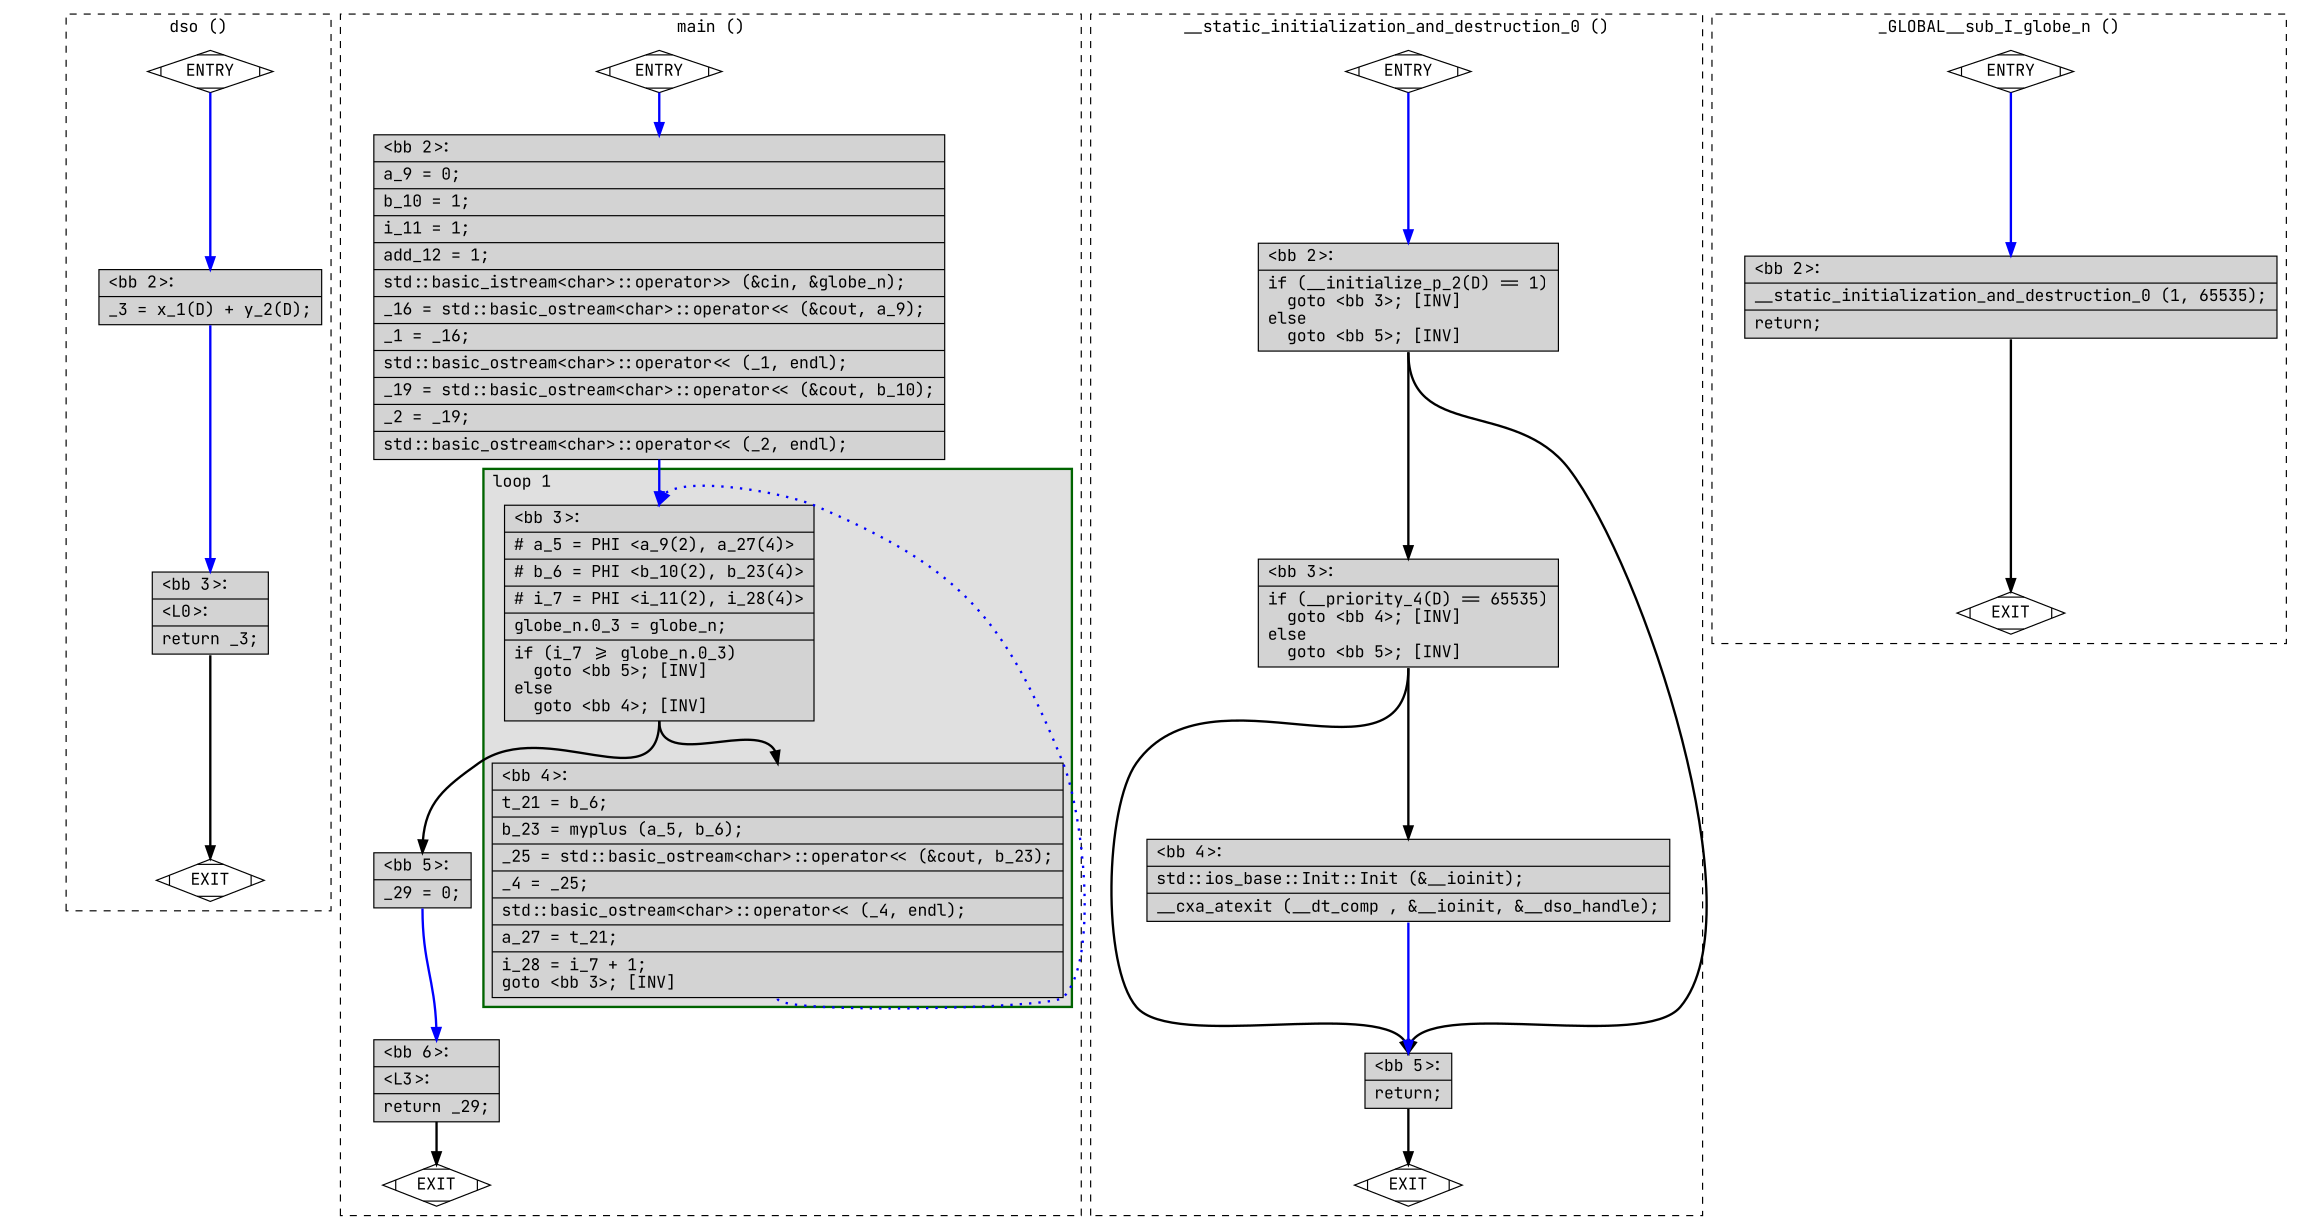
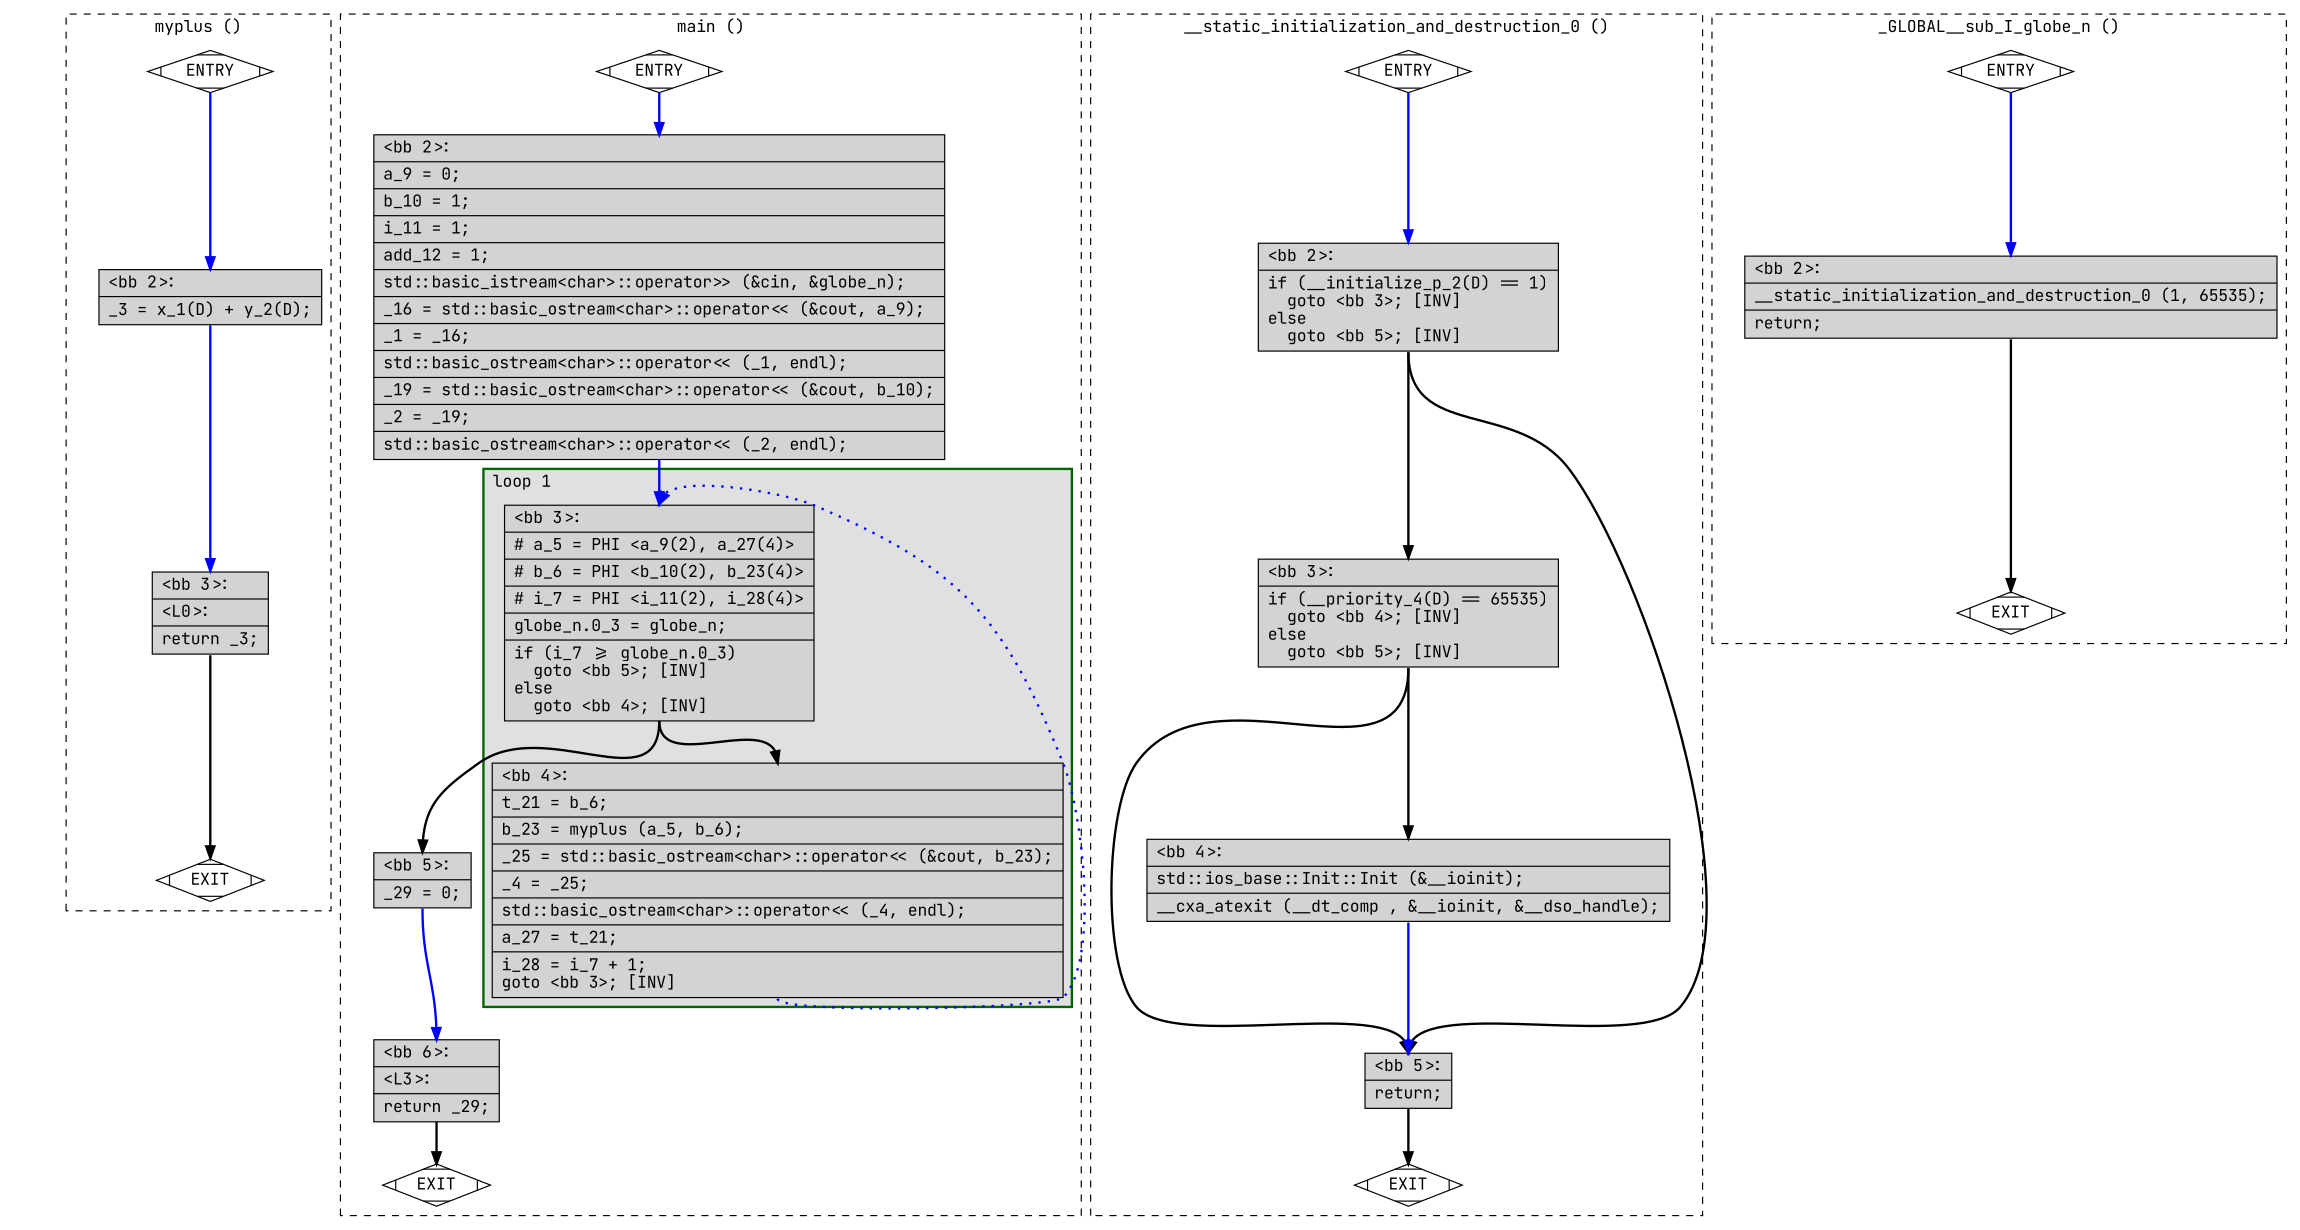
cluster "dso ()": label "dso ()" -> "myplus ()"
